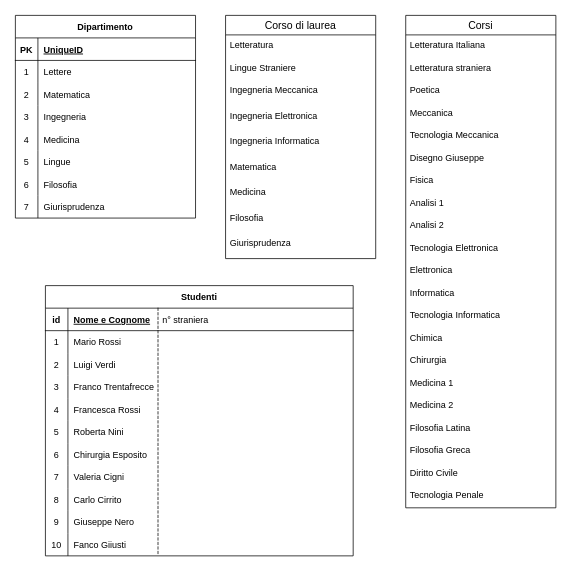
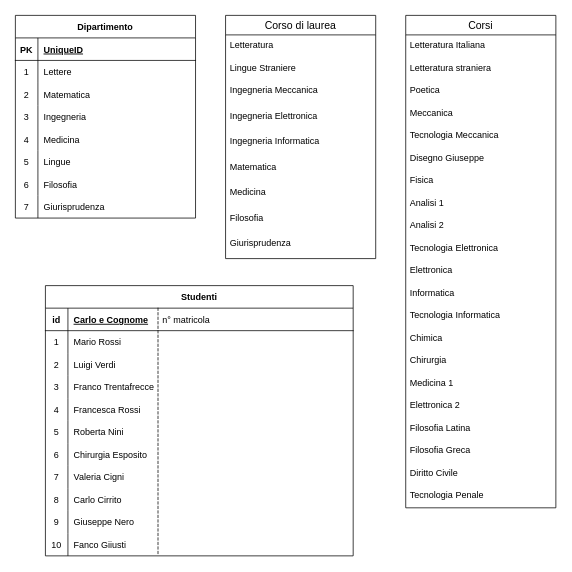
node "Nome e Cognome": label "Nome e Cognome" -> "Carlo e Cognome"
node "n° straniera": label "n° straniera" -> "n° matricola"
node "Medicina 2": label "Medicina 2" -> "Elettronica 2"
